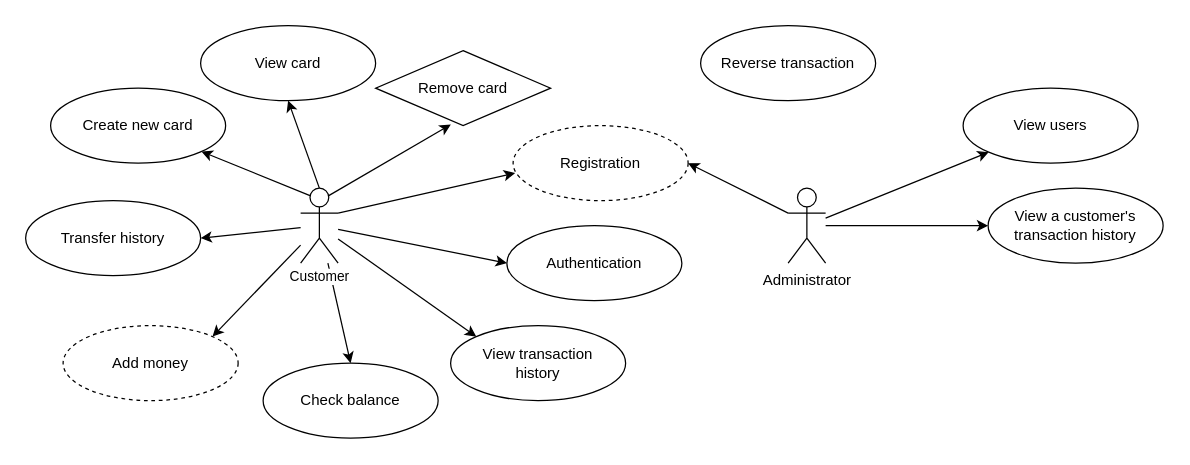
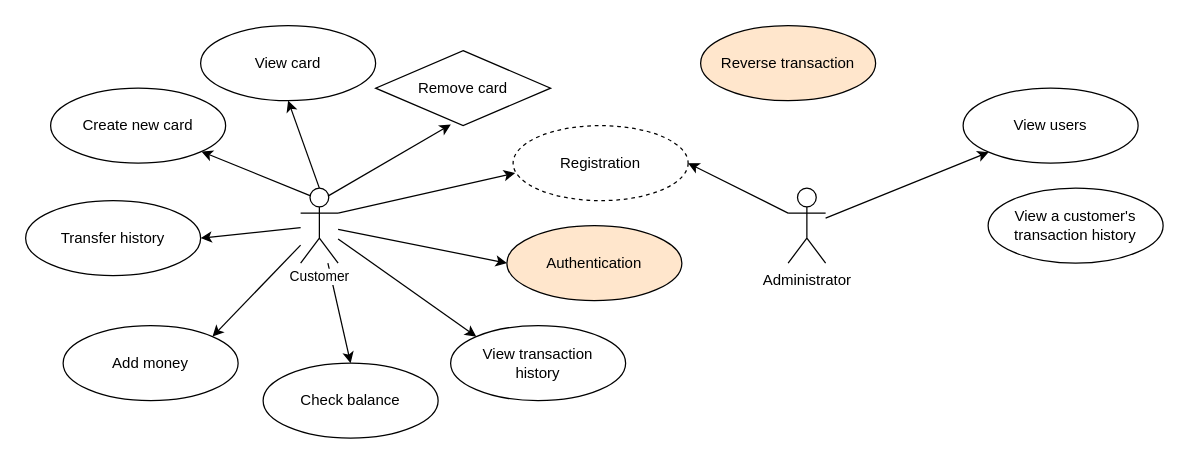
node "Reverse transaction": fillcolor #ffffff -> #ffe6cc
edge "Administrator" -> "View a customer's transaction history": removed
node "Authentication": fillcolor #ffffff -> #ffe6cc
node "Add money": style dashed -> solid
